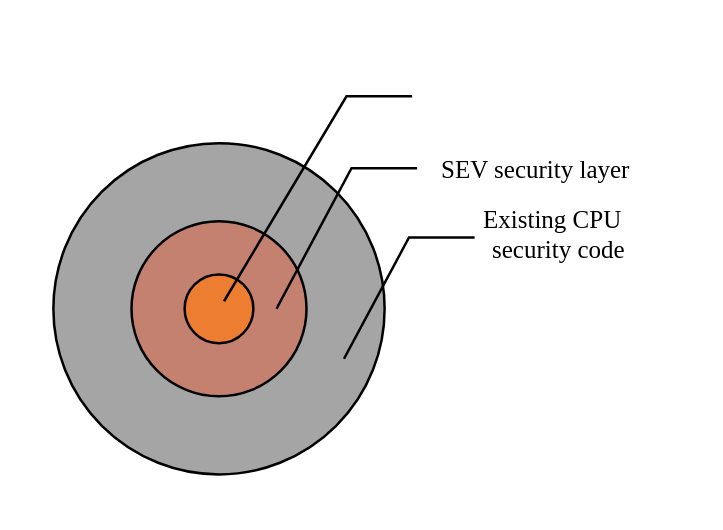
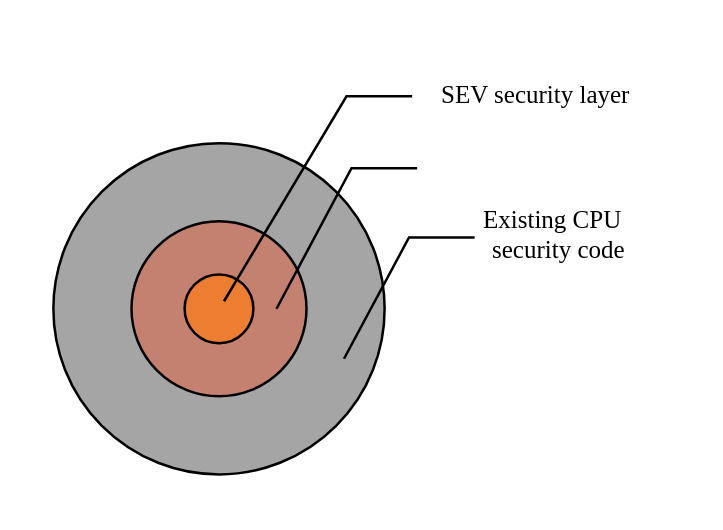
node "SEV security layer": moved (536, 169) -> (536, 94)
